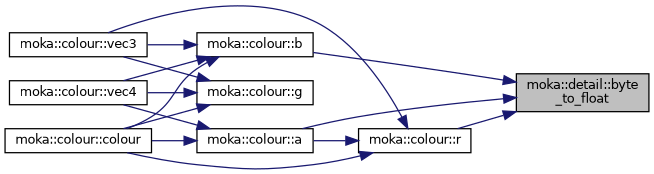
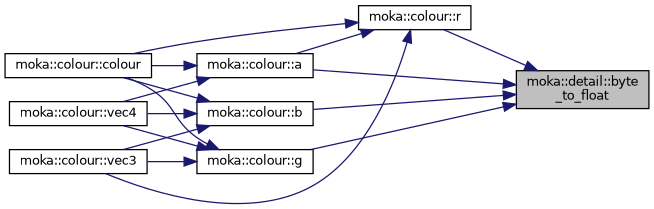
edge "moka::colour::g" -> "moka::detail::byte _to_float": added
